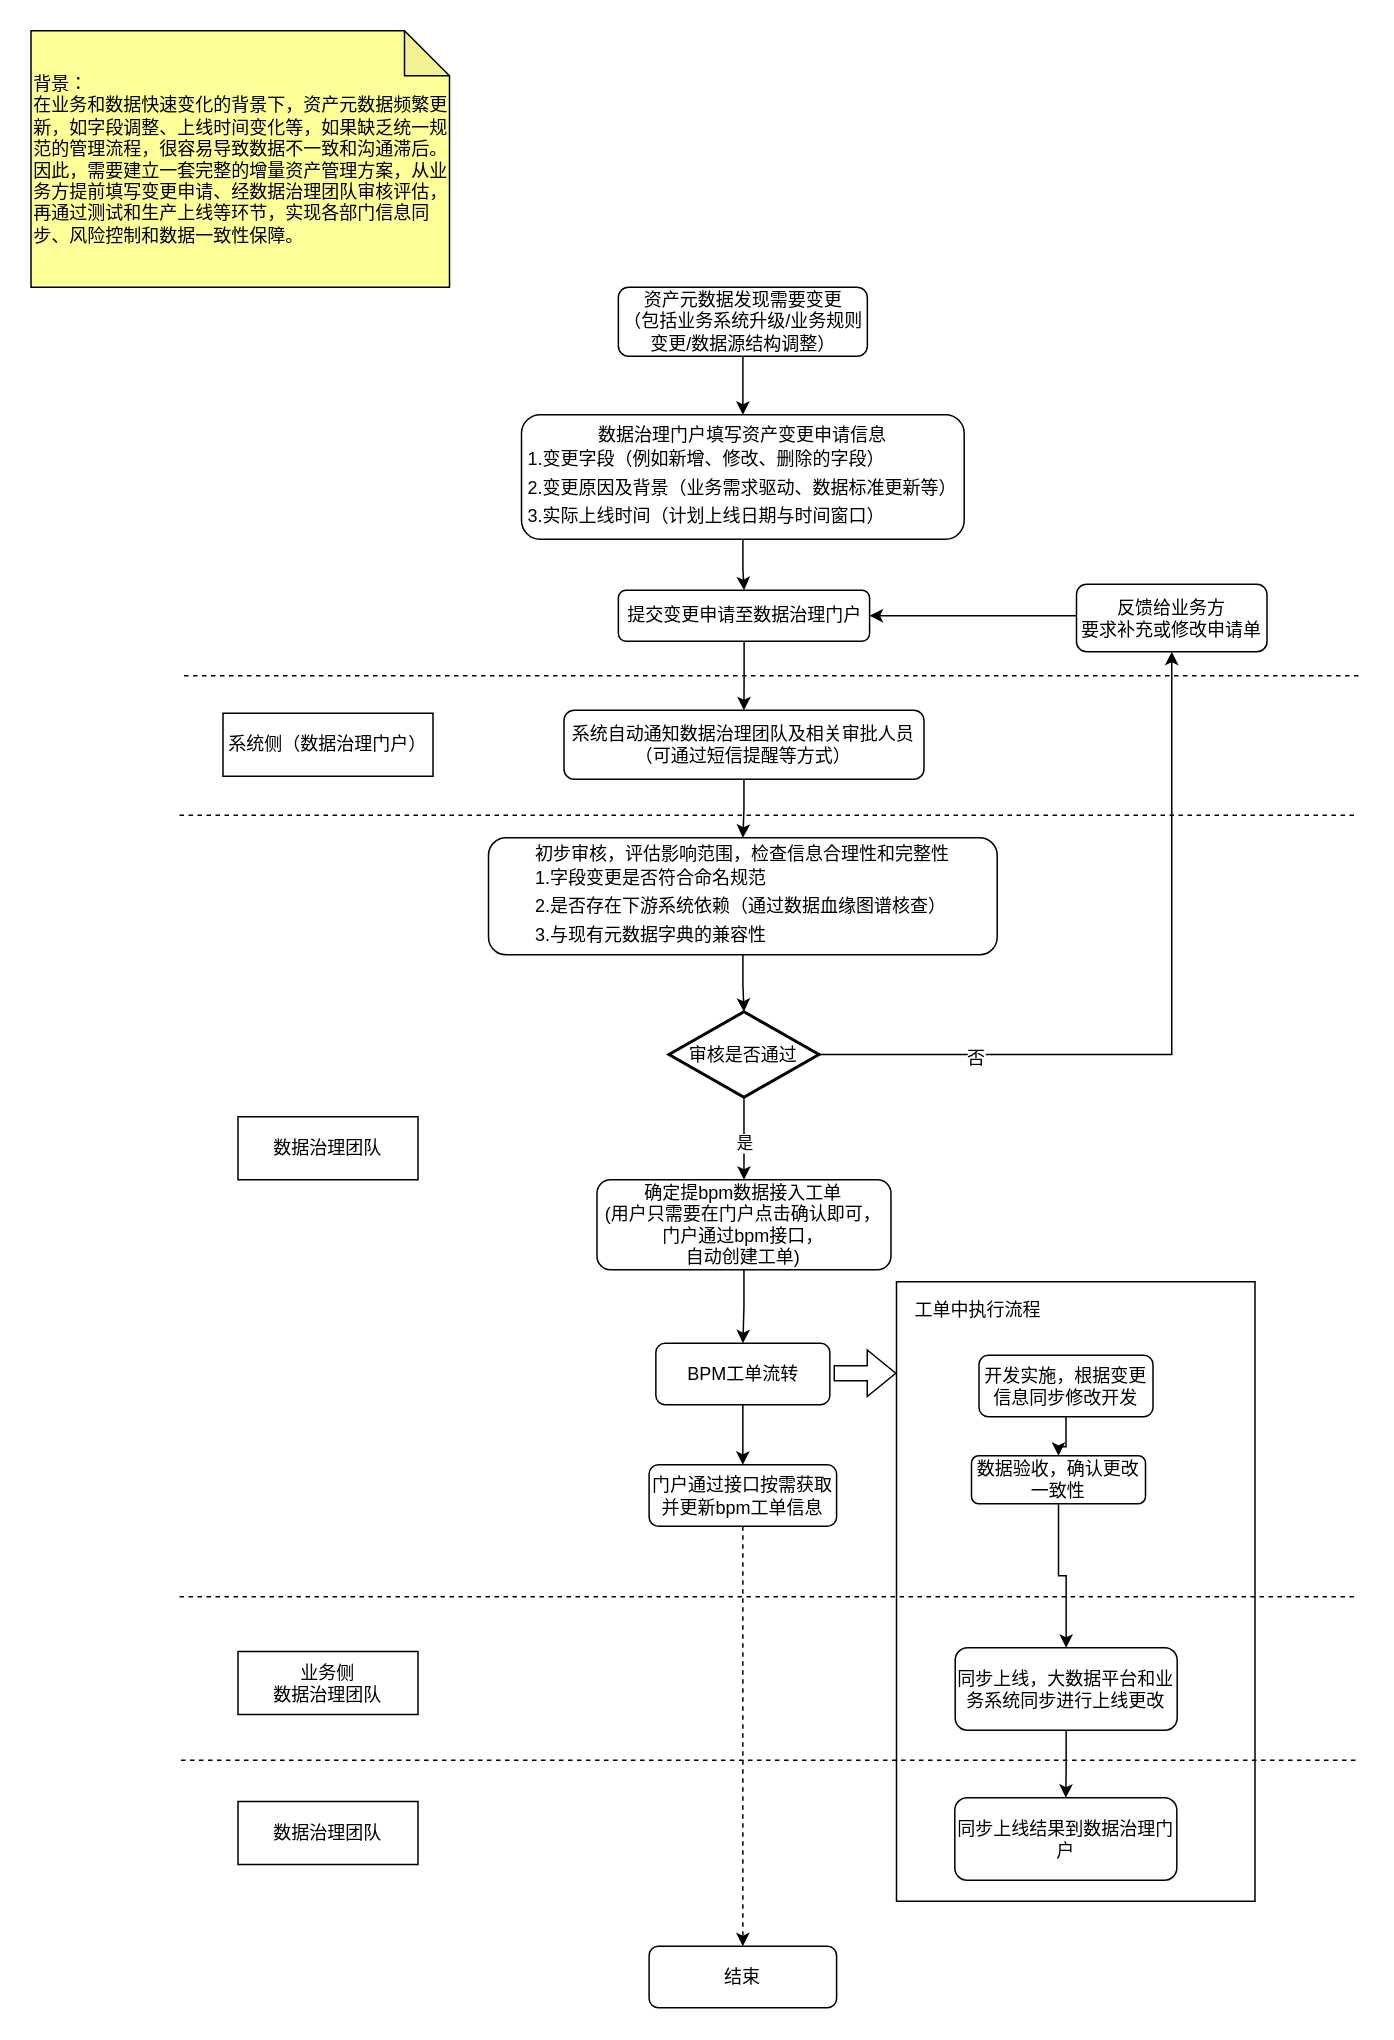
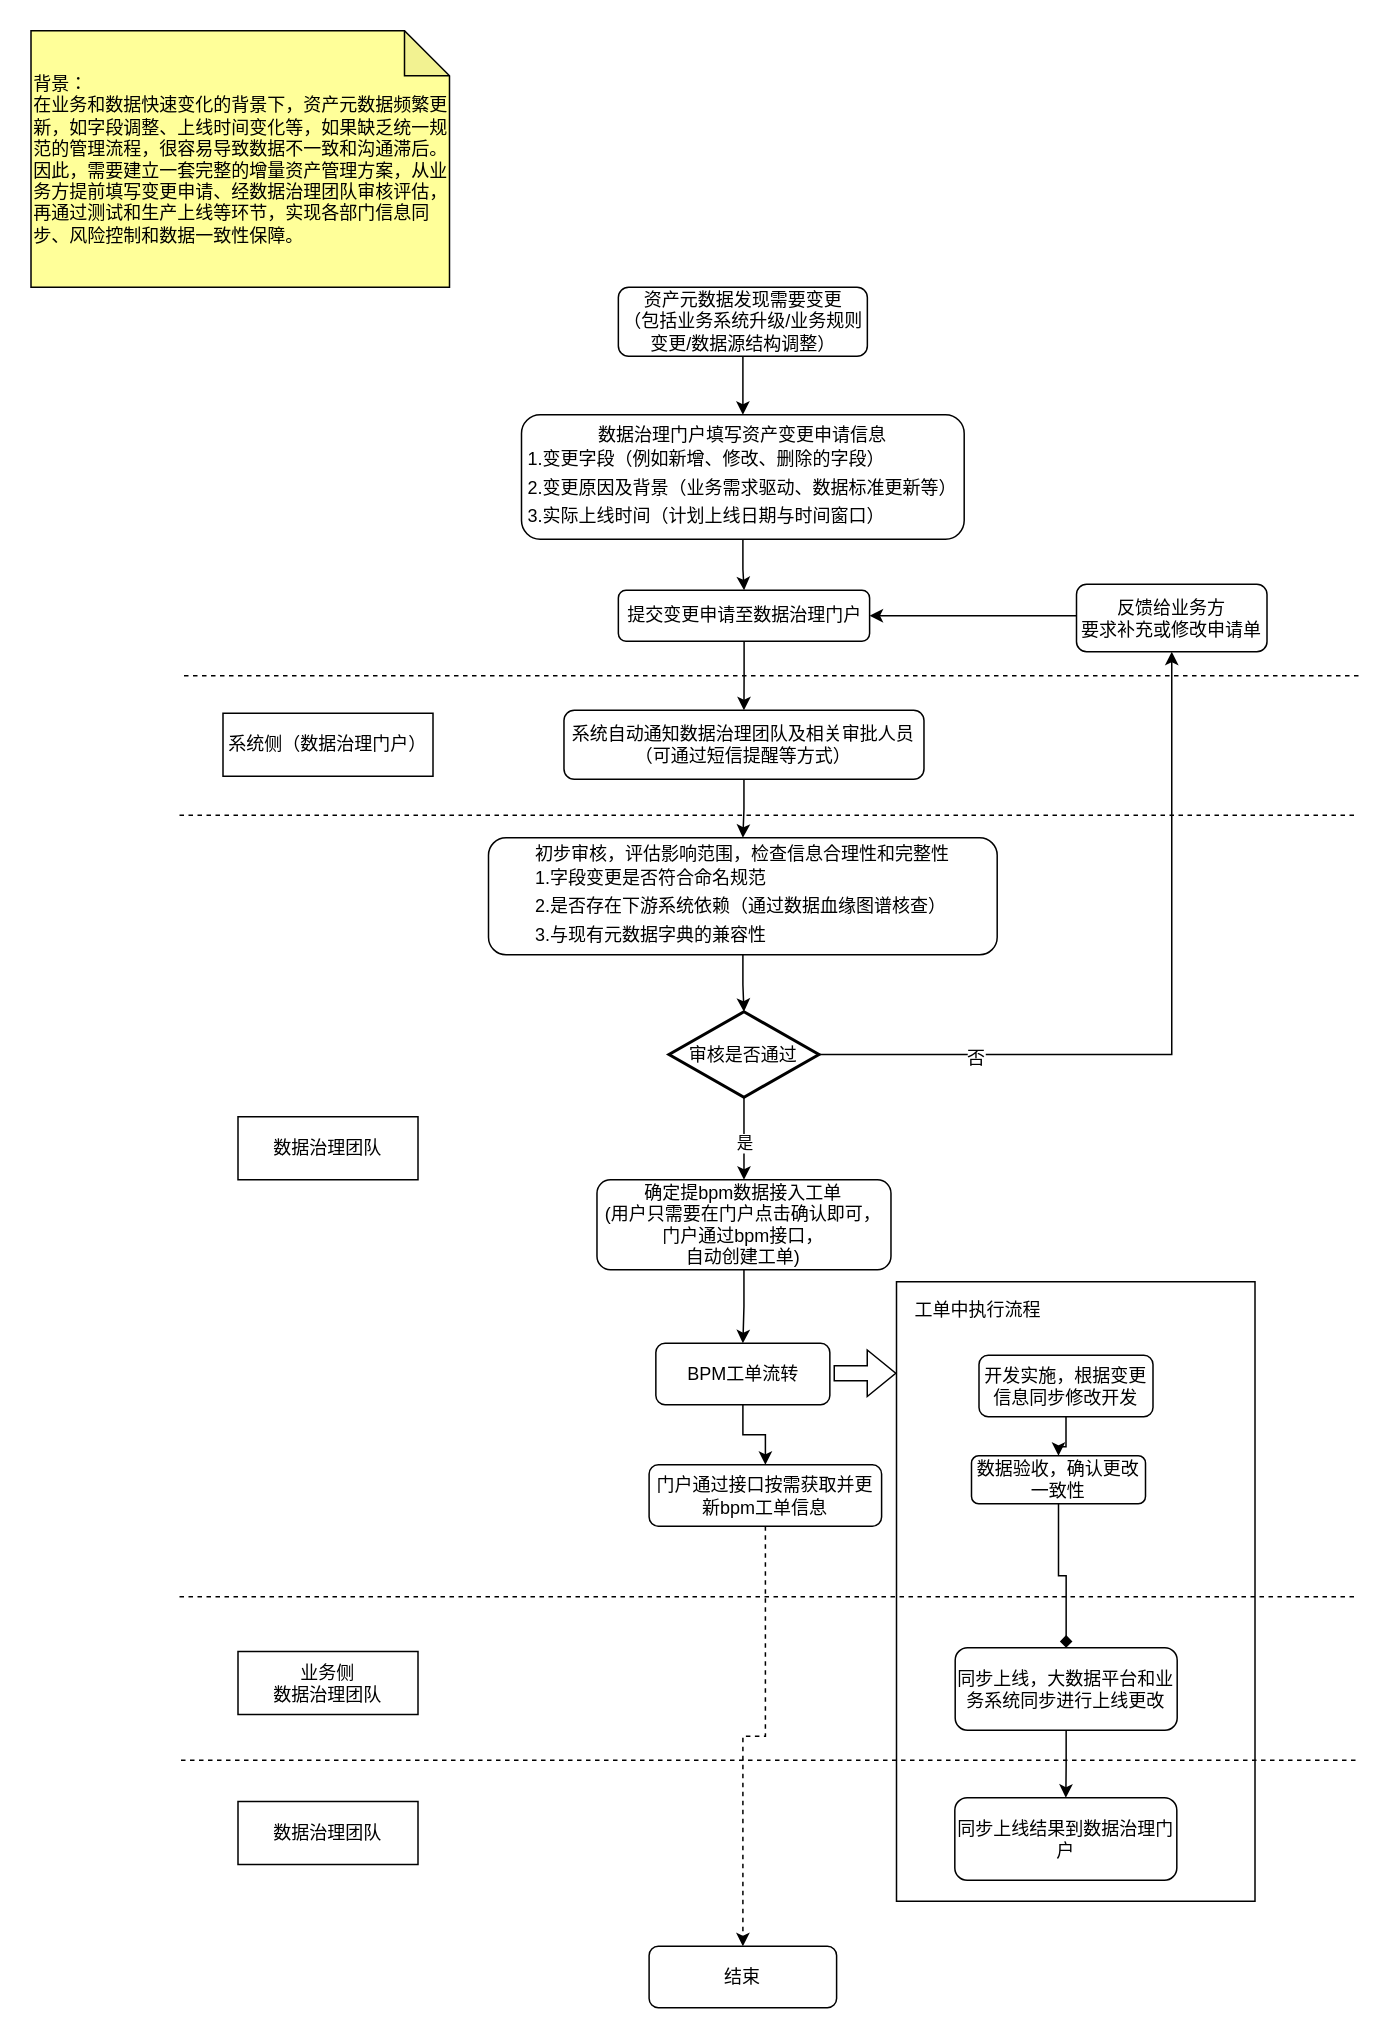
node "门户通过接口按需获取并更新bpm工单信息": size 188x62 -> 233x62
edge "数据验收，确认更改一致性" -> "同步上线，大数据平台和业务系统同步进行上线更改": arrowhead classic -> diamond
